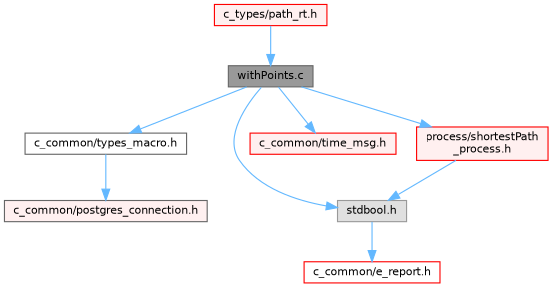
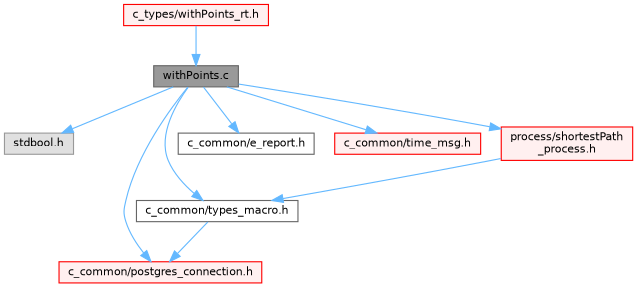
node "c_types/path_rt.h": label "c_types/path_rt.h" -> "c_types/withPoints_rt.h"
edge "withPoints.c" -> "c_common/postgres_connection.h": added
edge "process/shortestPath _process.h" -> "stdbool.h": now "process/shortestPath _process.h" -> "c_common/types_macro.h"
node "c_common/postgres_connection.h": color grey40 -> red
edge "stdbool.h" -> "c_common/e_report.h": now "withPoints.c" -> "c_common/e_report.h"
node "c_common/e_report.h": color red -> grey40
